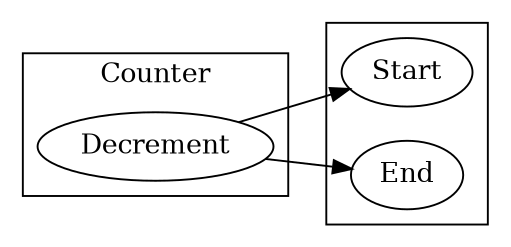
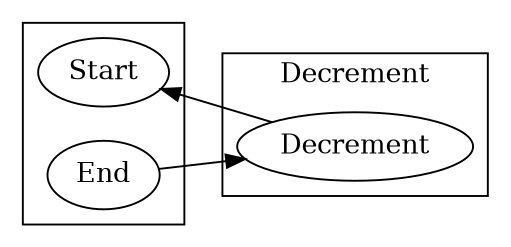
cluster "Counter": label "Counter" -> "Decrement"
edge "Decrement" -> "End": reversed
